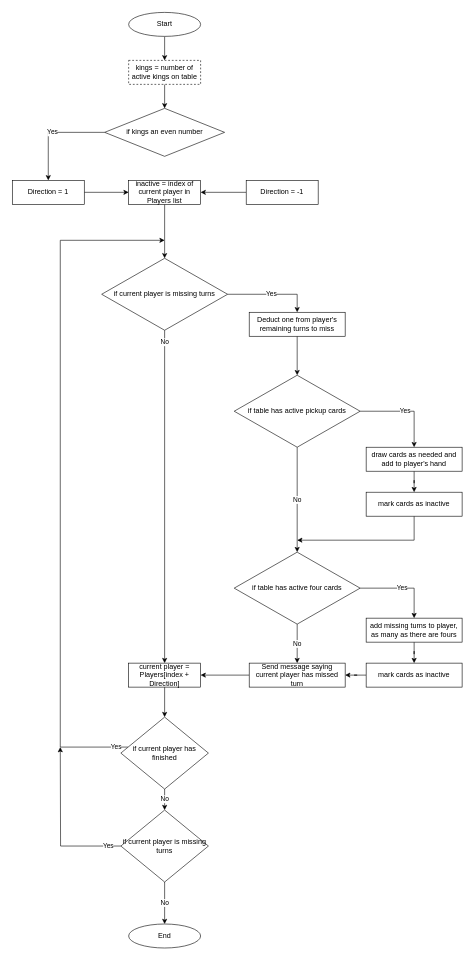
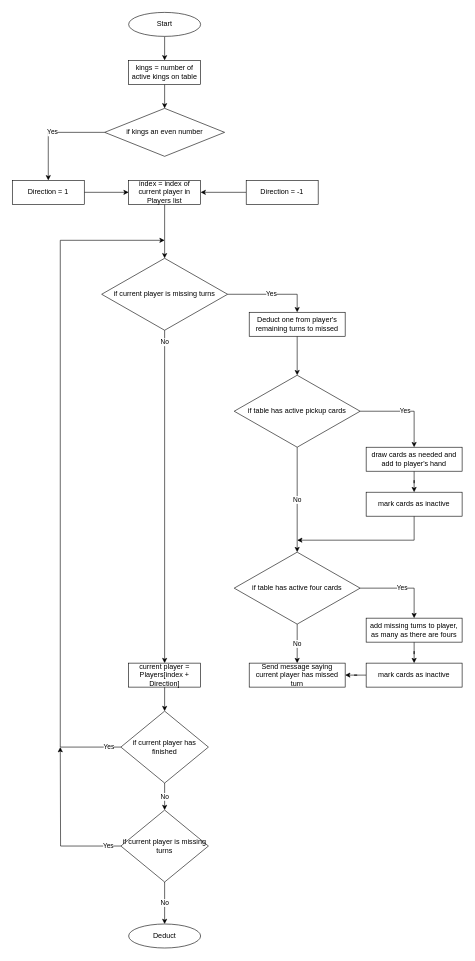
node "kings = number of active kings on table": style dashed -> solid
node "inactive = index of current player in Players list": label "inactive = index of current player in Players list" -> "index = index of current player in Players list"
node "Deduct one from player's remaining turns to miss": label "Deduct one from player's remaining turns to miss" -> "Deduct one from player's remaining turns to missed"
edge "Send message saying current player has missed turn" -> "current player = Players[index + Direction]": removed
node "if current player has finished": moved (165, 753) -> (165, 747)
node "End": label "End" -> "Deduct"
